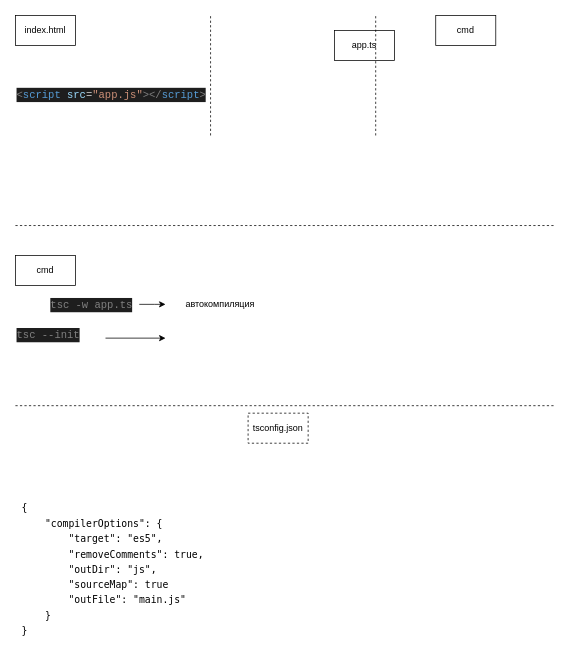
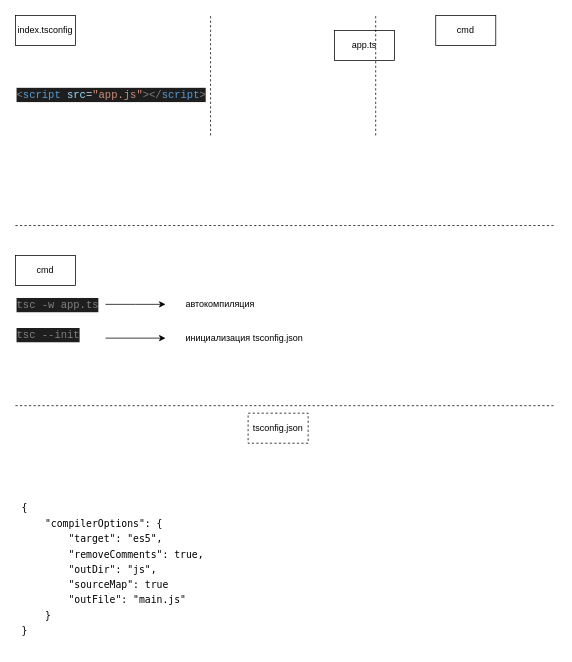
node "index.html": label "index.html" -> "index.tsconfig"
node "tsc -w app.ts": moved (94, 304) -> (60, 304)
node "инициализация tsconfig.json": added
